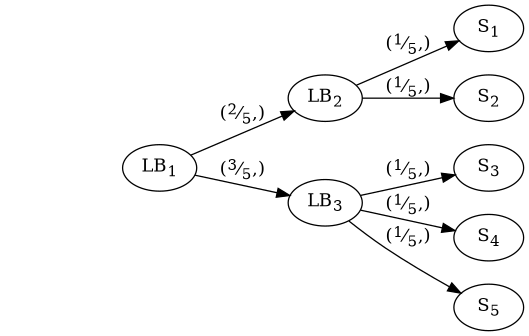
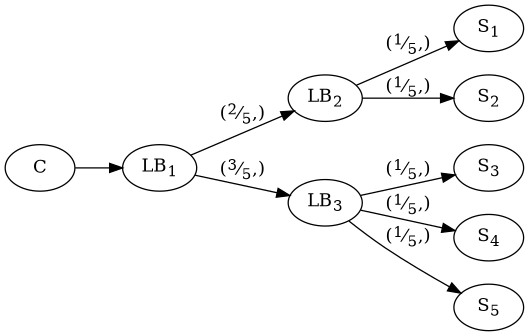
node "C": added
